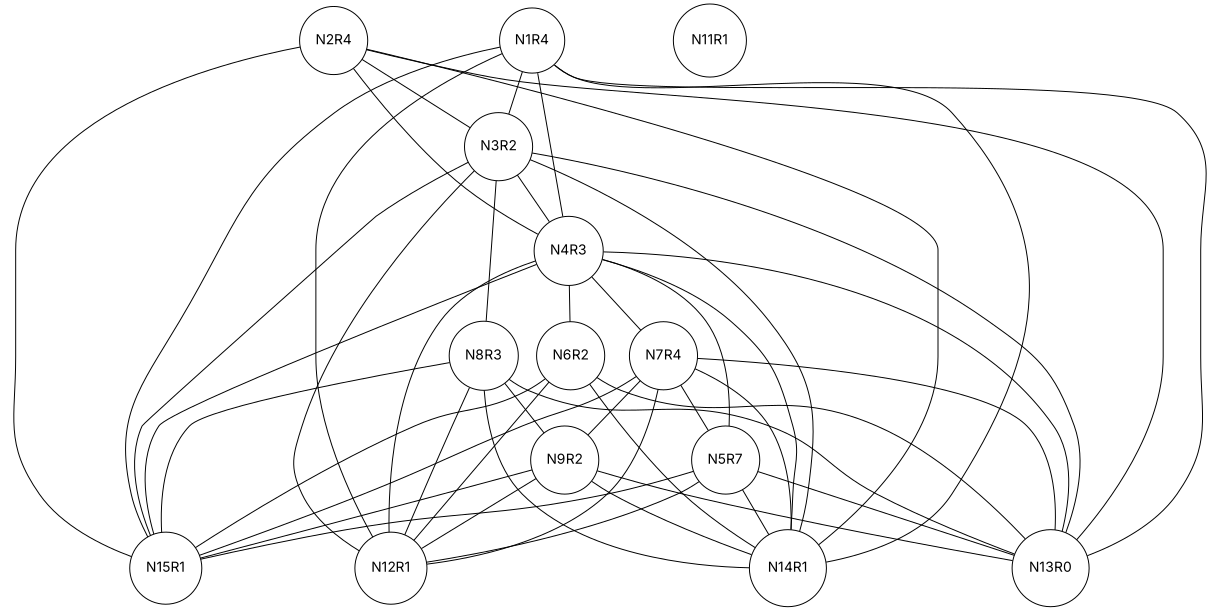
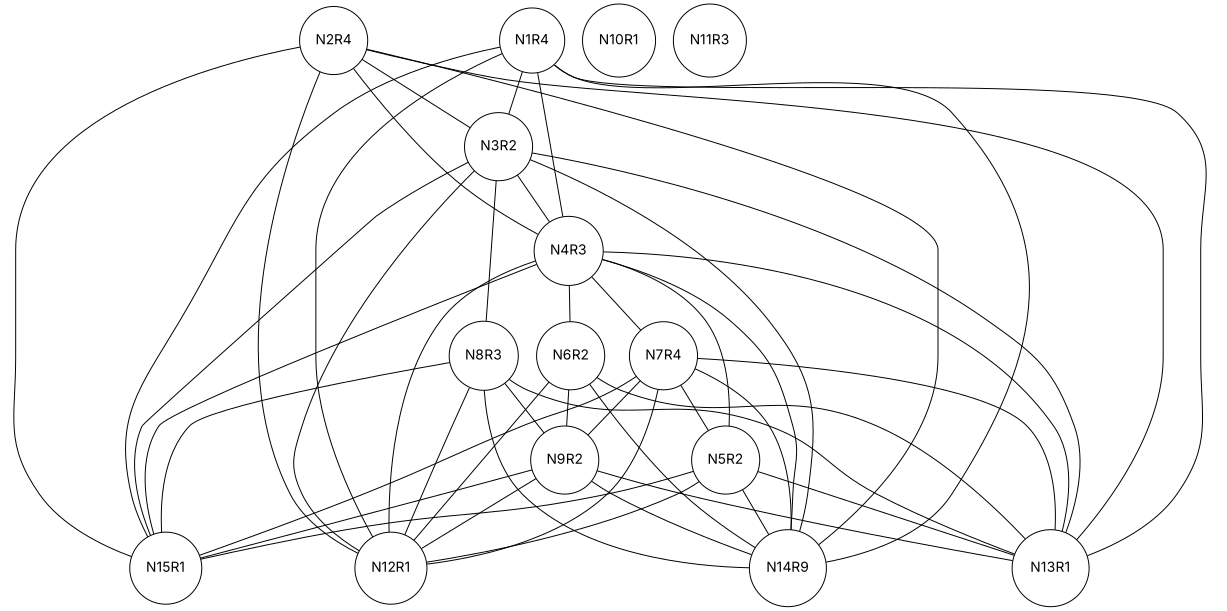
node "N10R1": added
node "N11R1": label "N11R1" -> "N11R3"
edge "N2R4" -- "N12R1": added
edge "N6R2" -- "N15R1": now "N6R2" -- "N9R2"
node "N5R7": label "N5R7" -> "N5R2"
node "N14R1": label "N14R1" -> "N14R9"
node "N13R0": label "N13R0" -> "N13R1"
